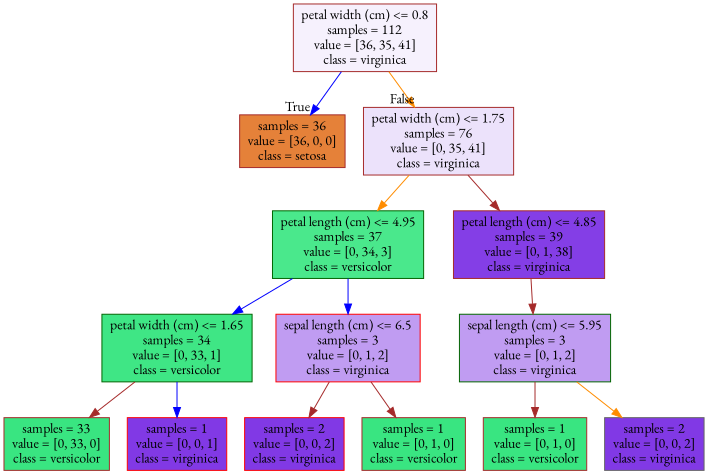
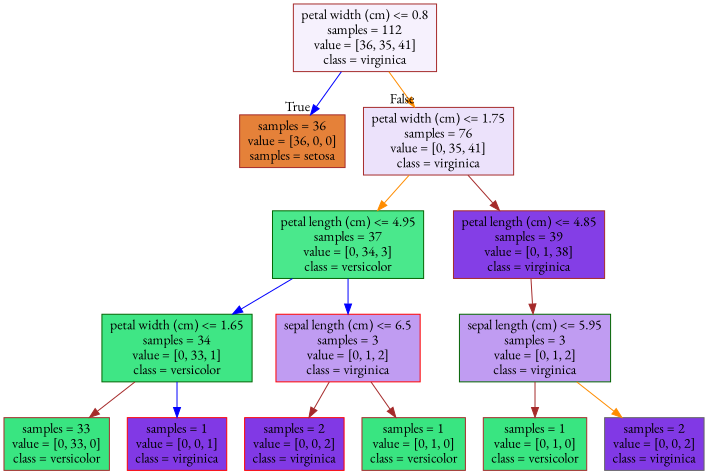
node "samples = 36 value = [36, 0, 0] class = setosa": label "samples = 36 value = [36, 0, 0] class = setosa" -> "samples = 36 value = [36, 0, 0] samples = setosa"
